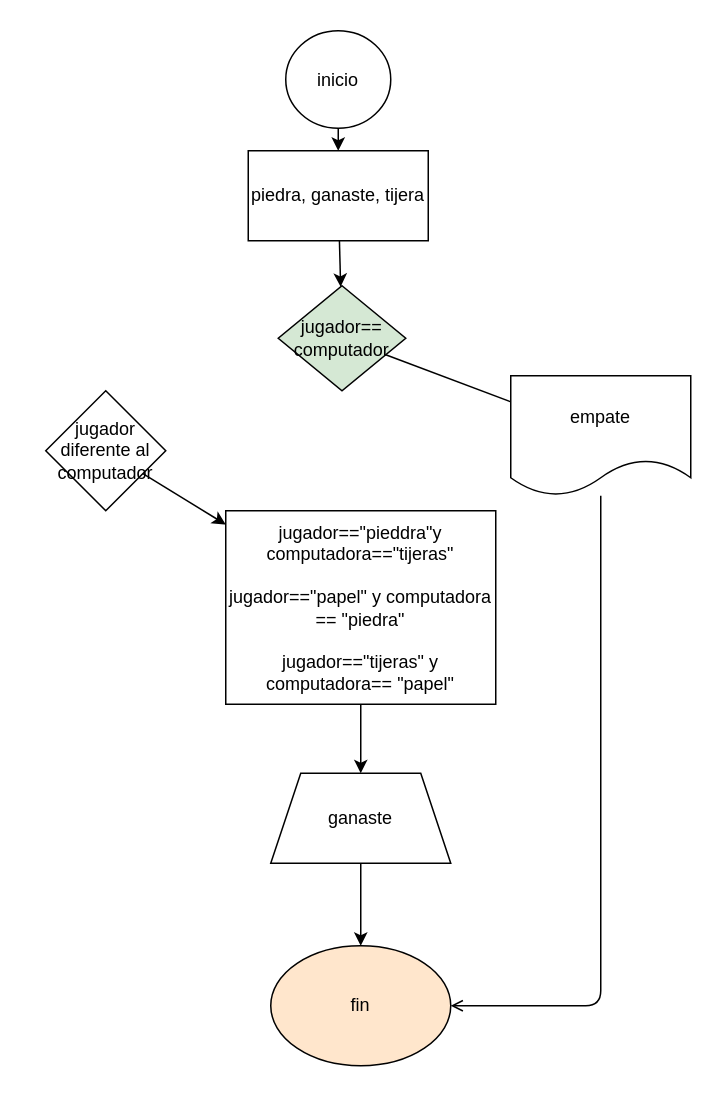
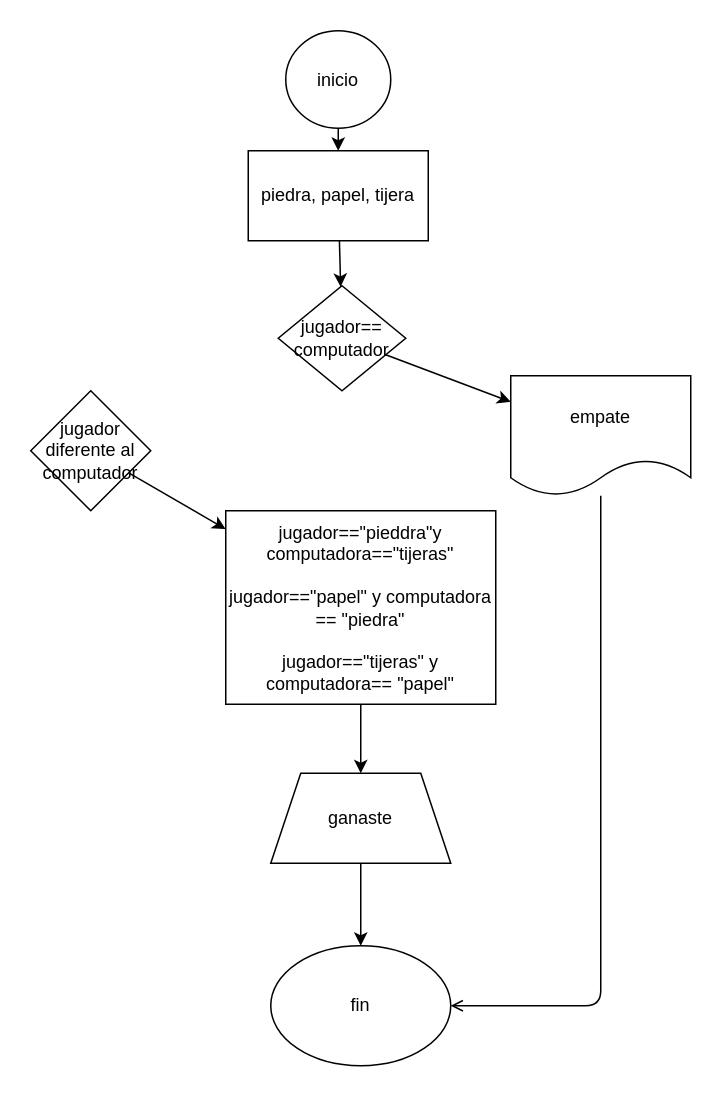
node "piedra, ganaste, tijera": label "piedra, ganaste, tijera" -> "piedra, papel, tijera"
node "jugador== computador": fillcolor #d5e8d4 -> #ffffff
edge "jugador== computador" -- "empate": arrowhead none -> classic
node "jugador diferente al computador": moved (106, 451) -> (91, 451)
node "fin": fillcolor #ffe6cc -> #ffffff
